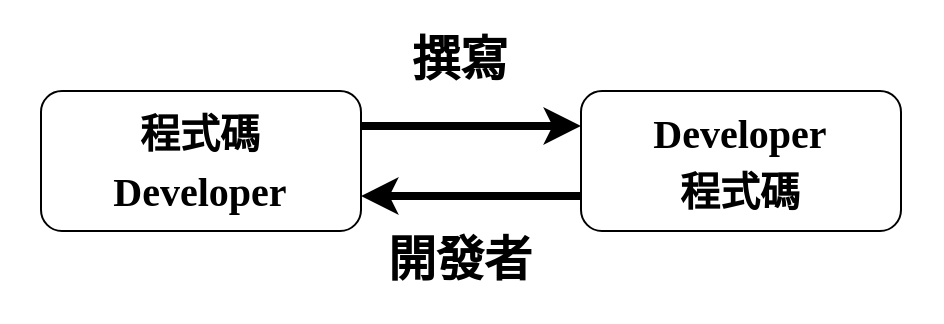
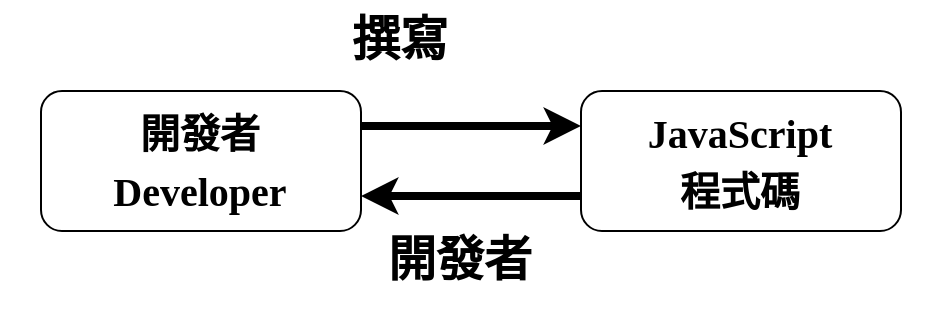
node "撰寫": moved (461, 61) -> (401, 41)
node "程式碼 Developer": label "程式碼 Developer" -> "開發者 Developer"
node "Developer 程式碼": label "Developer 程式碼" -> "JavaScript 程式碼"
